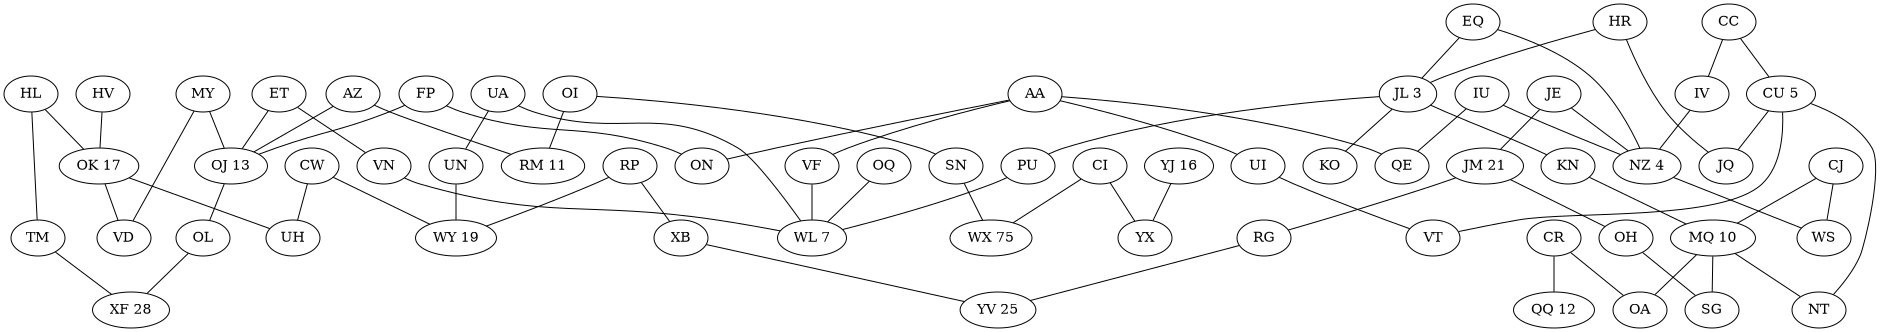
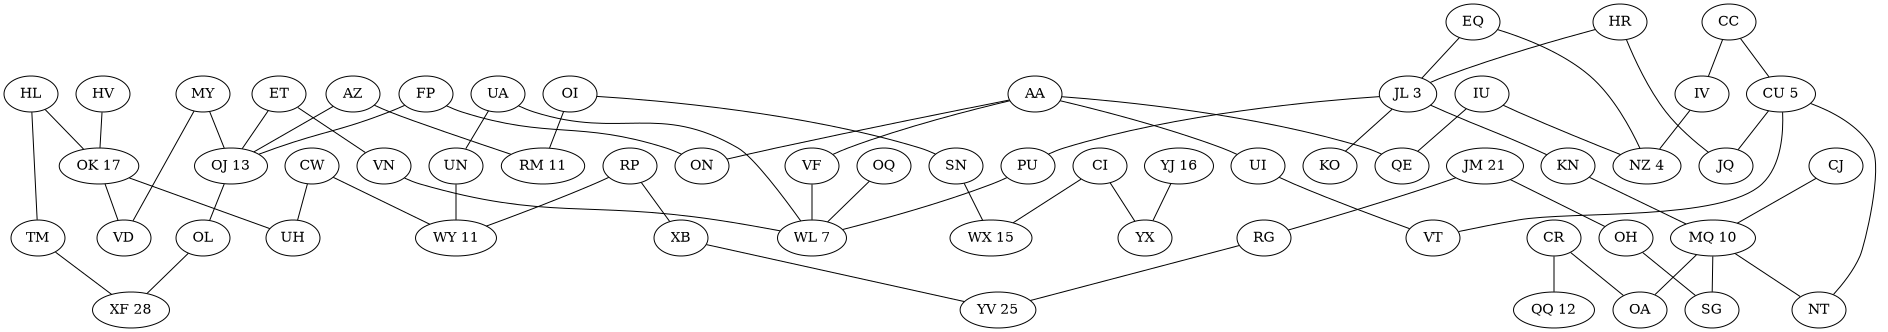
node "JE": removed
node "WY 19": label "WY 19" -> "WY 11"
node "WX 75": label "WX 75" -> "WX 15"
node "WS": removed
